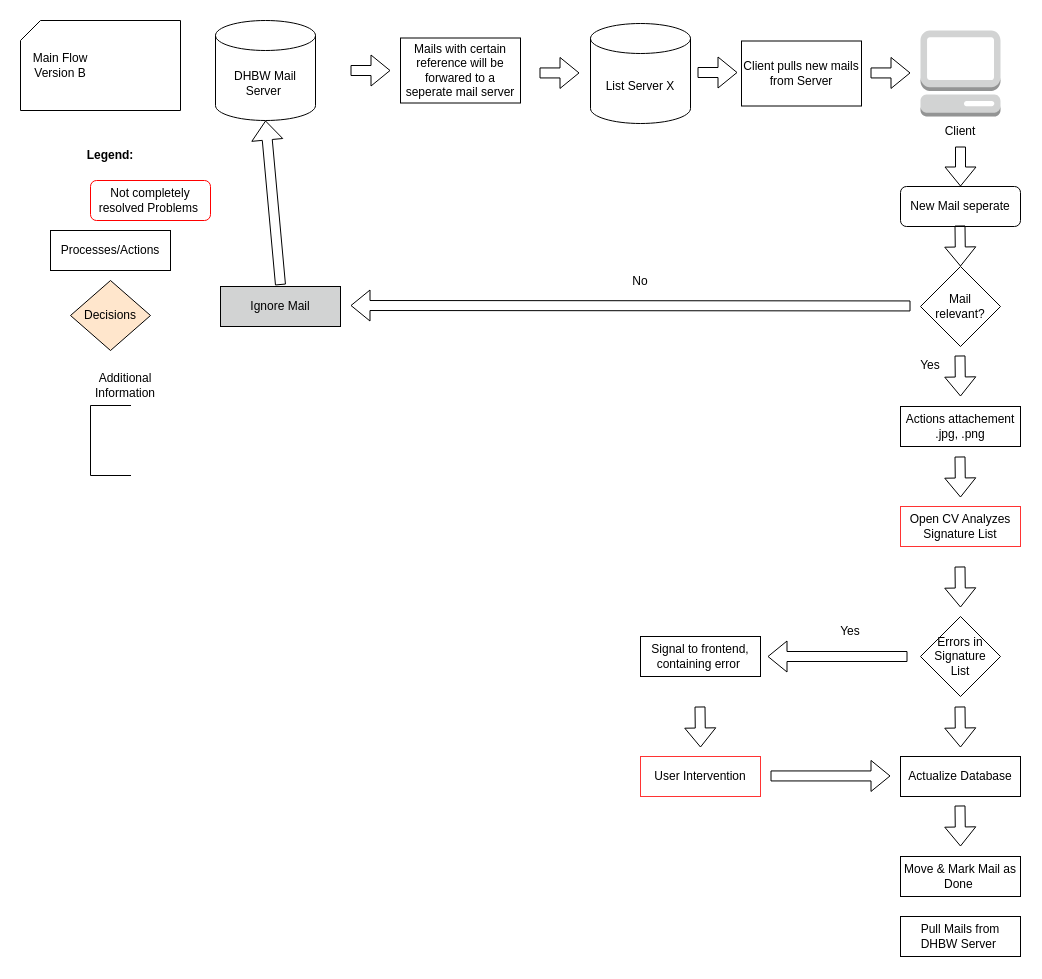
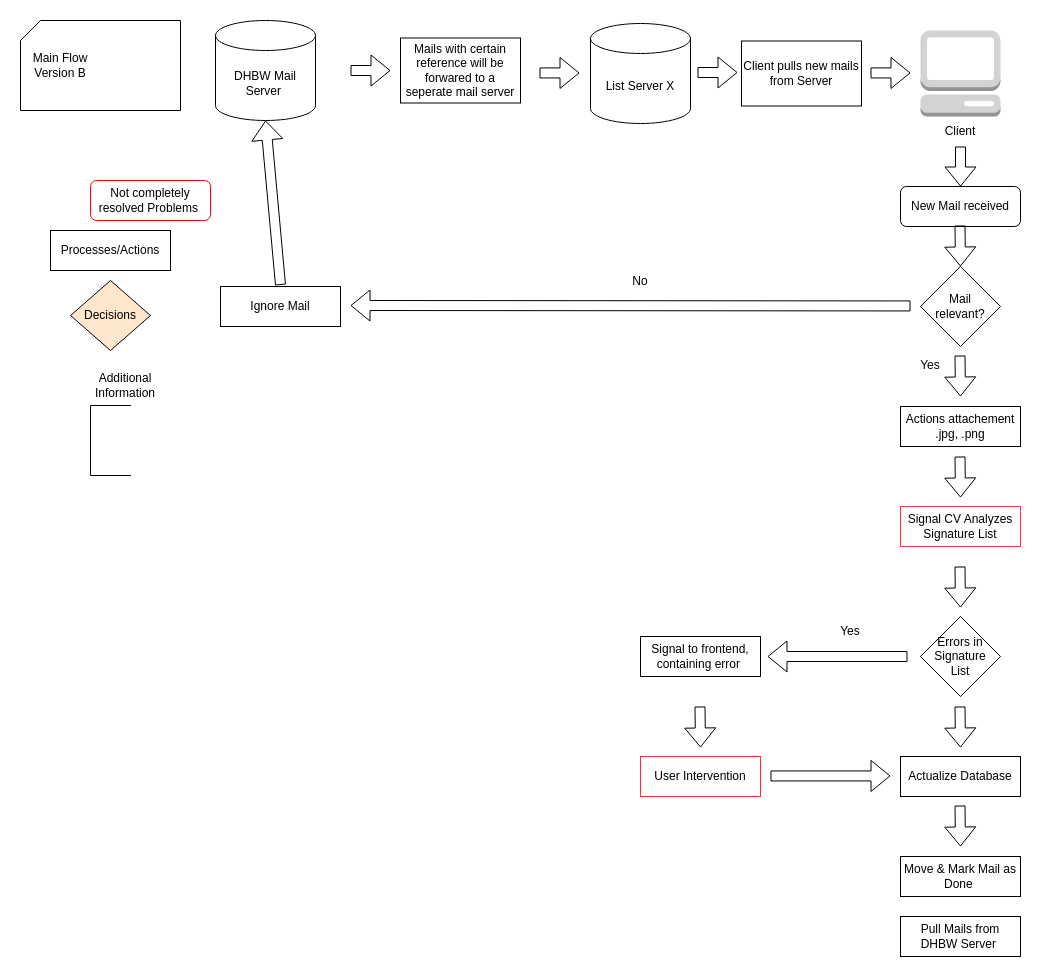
node "Legend:": removed
node "New Mail seperate": label "New Mail seperate" -> "New Mail received"
node "Ignore Mail": fillcolor #d2d3d3 -> #ffffff
node "Open CV Analyzes Signature List": label "Open CV Analyzes Signature List" -> "Signal CV Analyzes Signature List"
